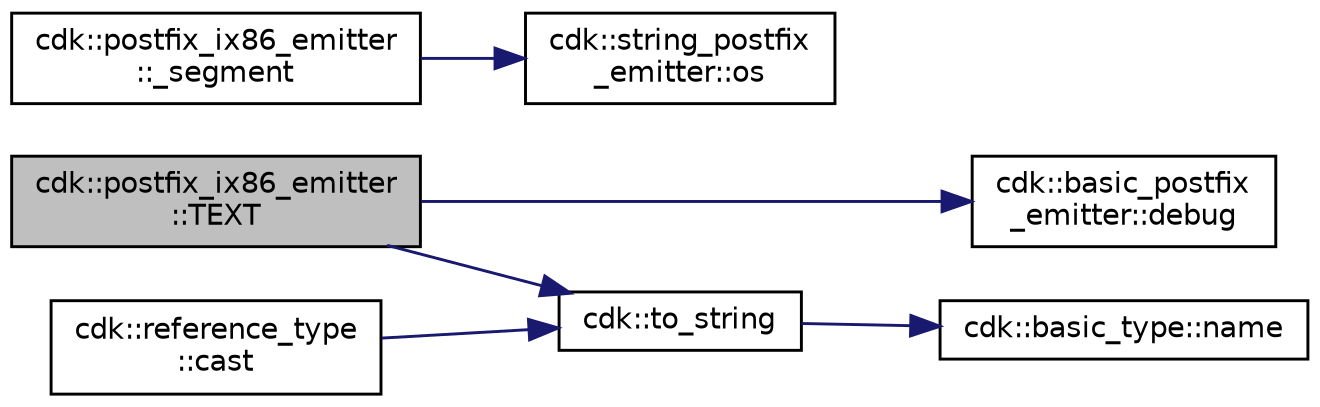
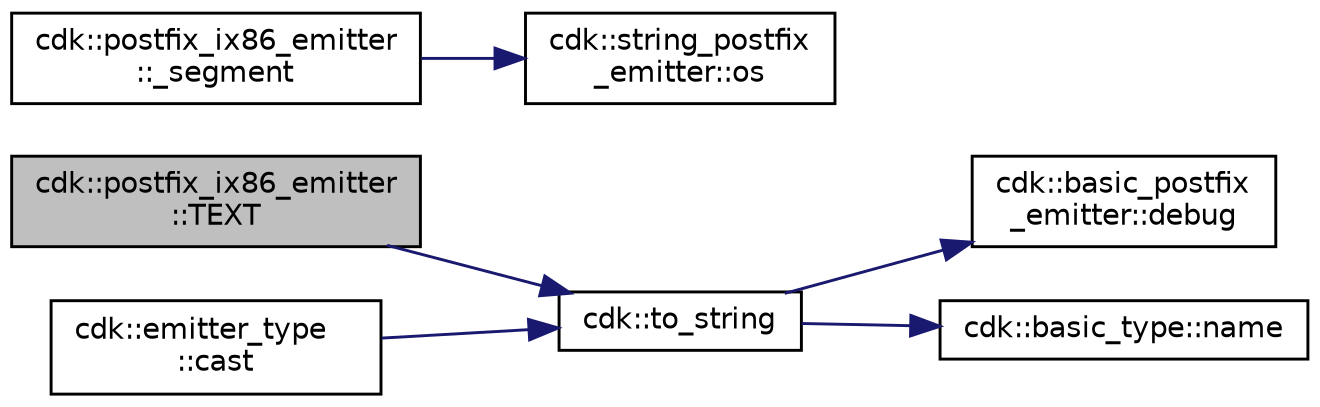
edge "cdk::postfix_ix86_emitter ::TEXT" -> "cdk::basic_postfix _emitter::debug": now "cdk::to_string" -> "cdk::basic_postfix _emitter::debug"
node "cdk::reference_type ::cast": label "cdk::reference_type ::cast" -> "cdk::emitter_type ::cast"
